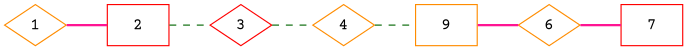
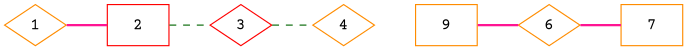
edge "4" -- "9": removed
node "7": color red -> darkorange
